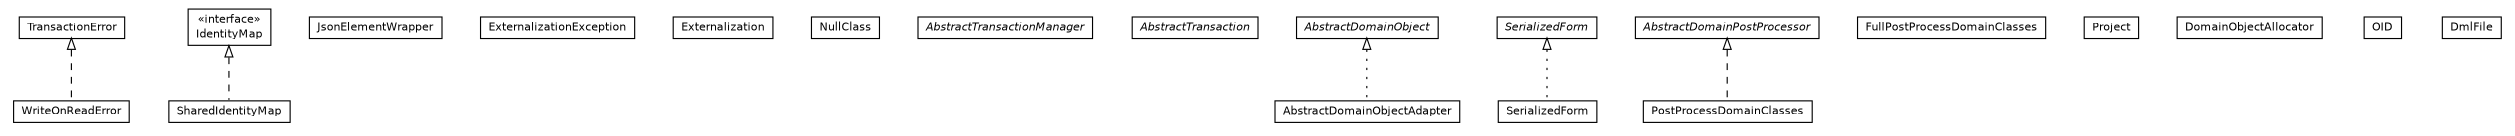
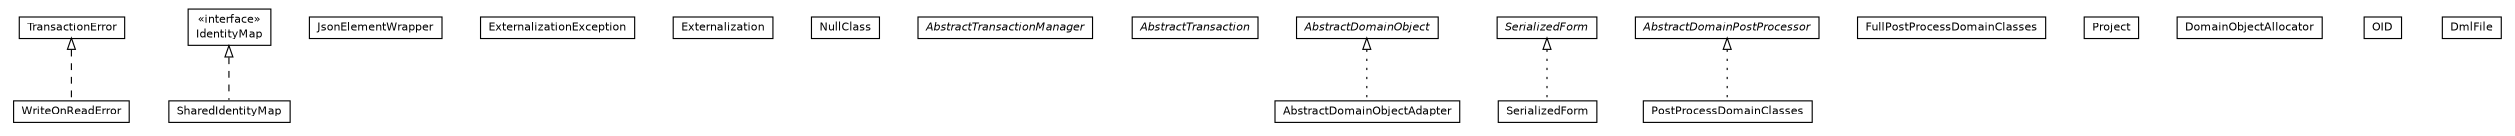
edge "PostProcessDomainClasses" -> "AbstractDomainPostProcessor": style dashed -> dotted
